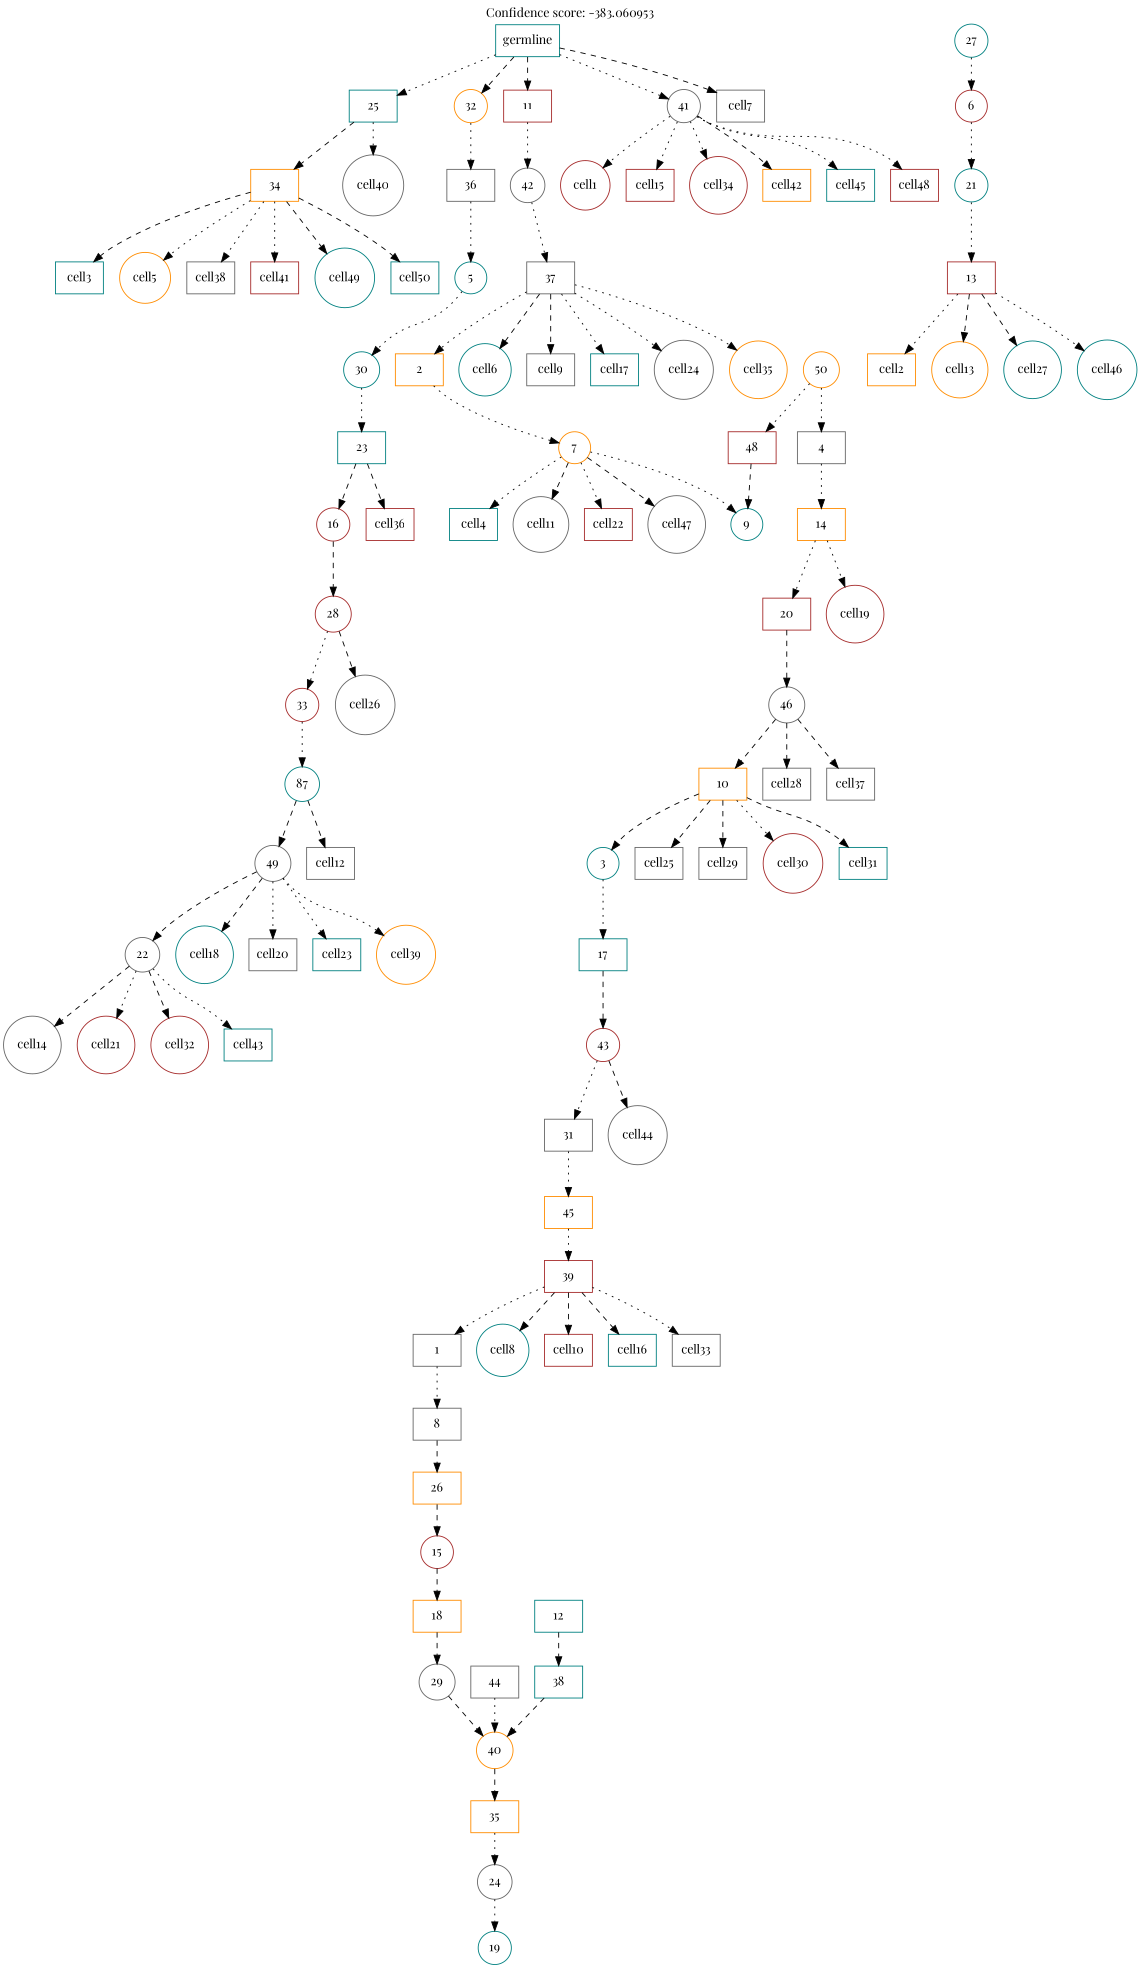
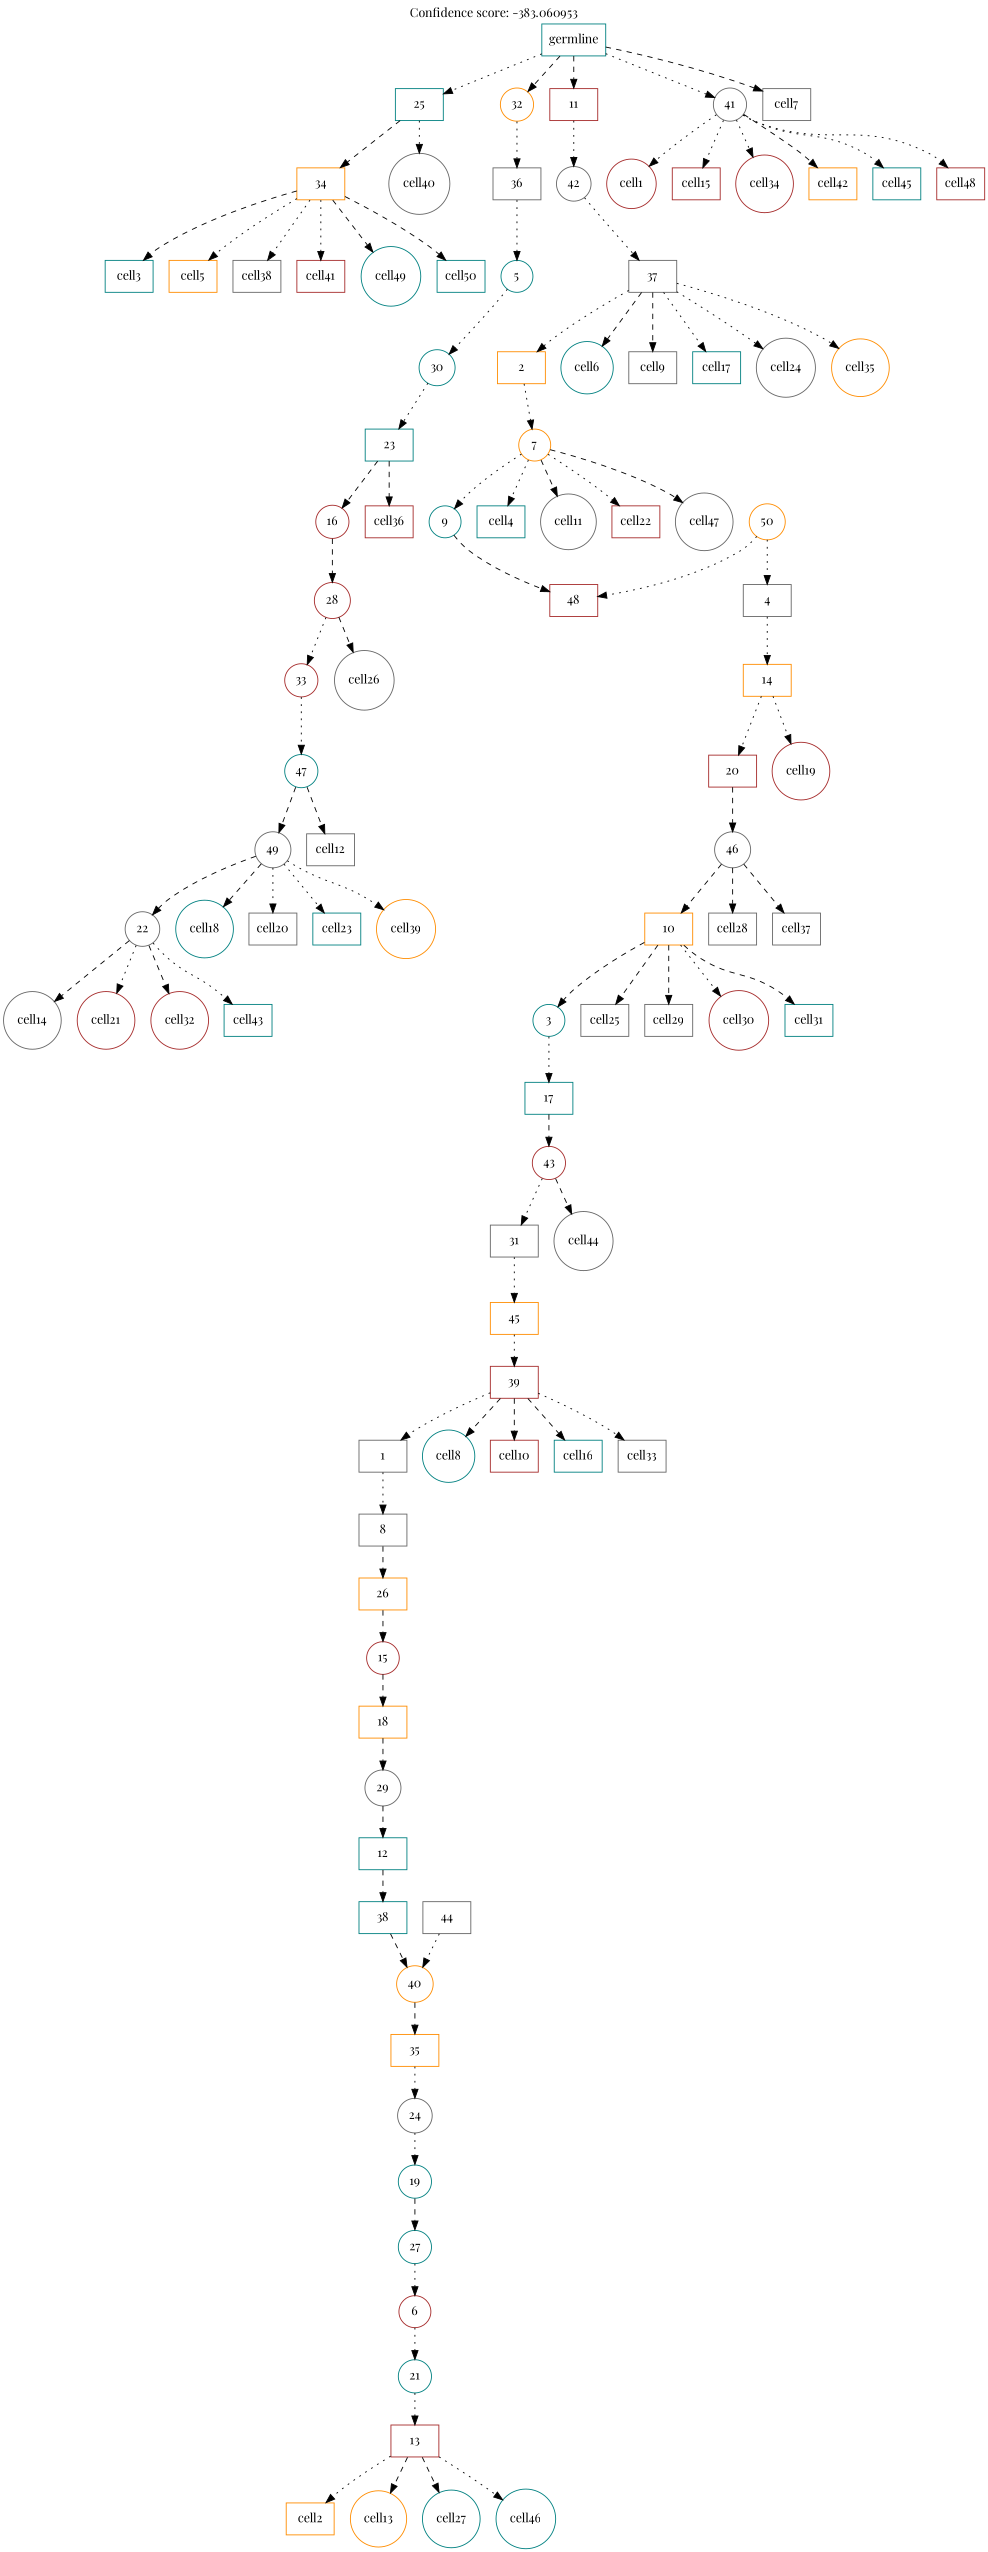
node "cell5": shape circle -> box
edge "48" -> "9": reversed
node "87": label "87" -> "47"
edge "29" -> "40": now "29" -> "12"
edge "19" -> "27": added
